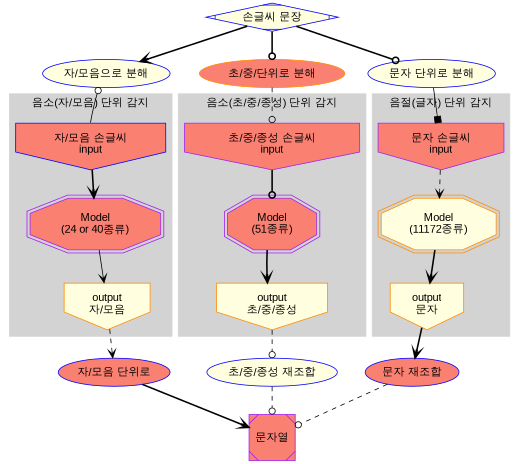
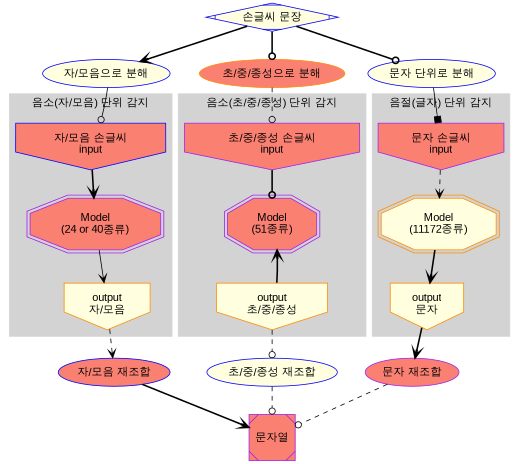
node "초/중/단위로 분해": label "초/중/단위로 분해" -> "초/중/종성으로 분해"
edge "자/모음 손글씨 input" -> "자/모음으로 분해": reversed
edge "Model (51종류)" -> "output 초/중/종성": reversed
node "자/모음 단위로": label "자/모음 단위로" -> "자/모음 재조합"
node "문자 재조합": color blue -> purple
